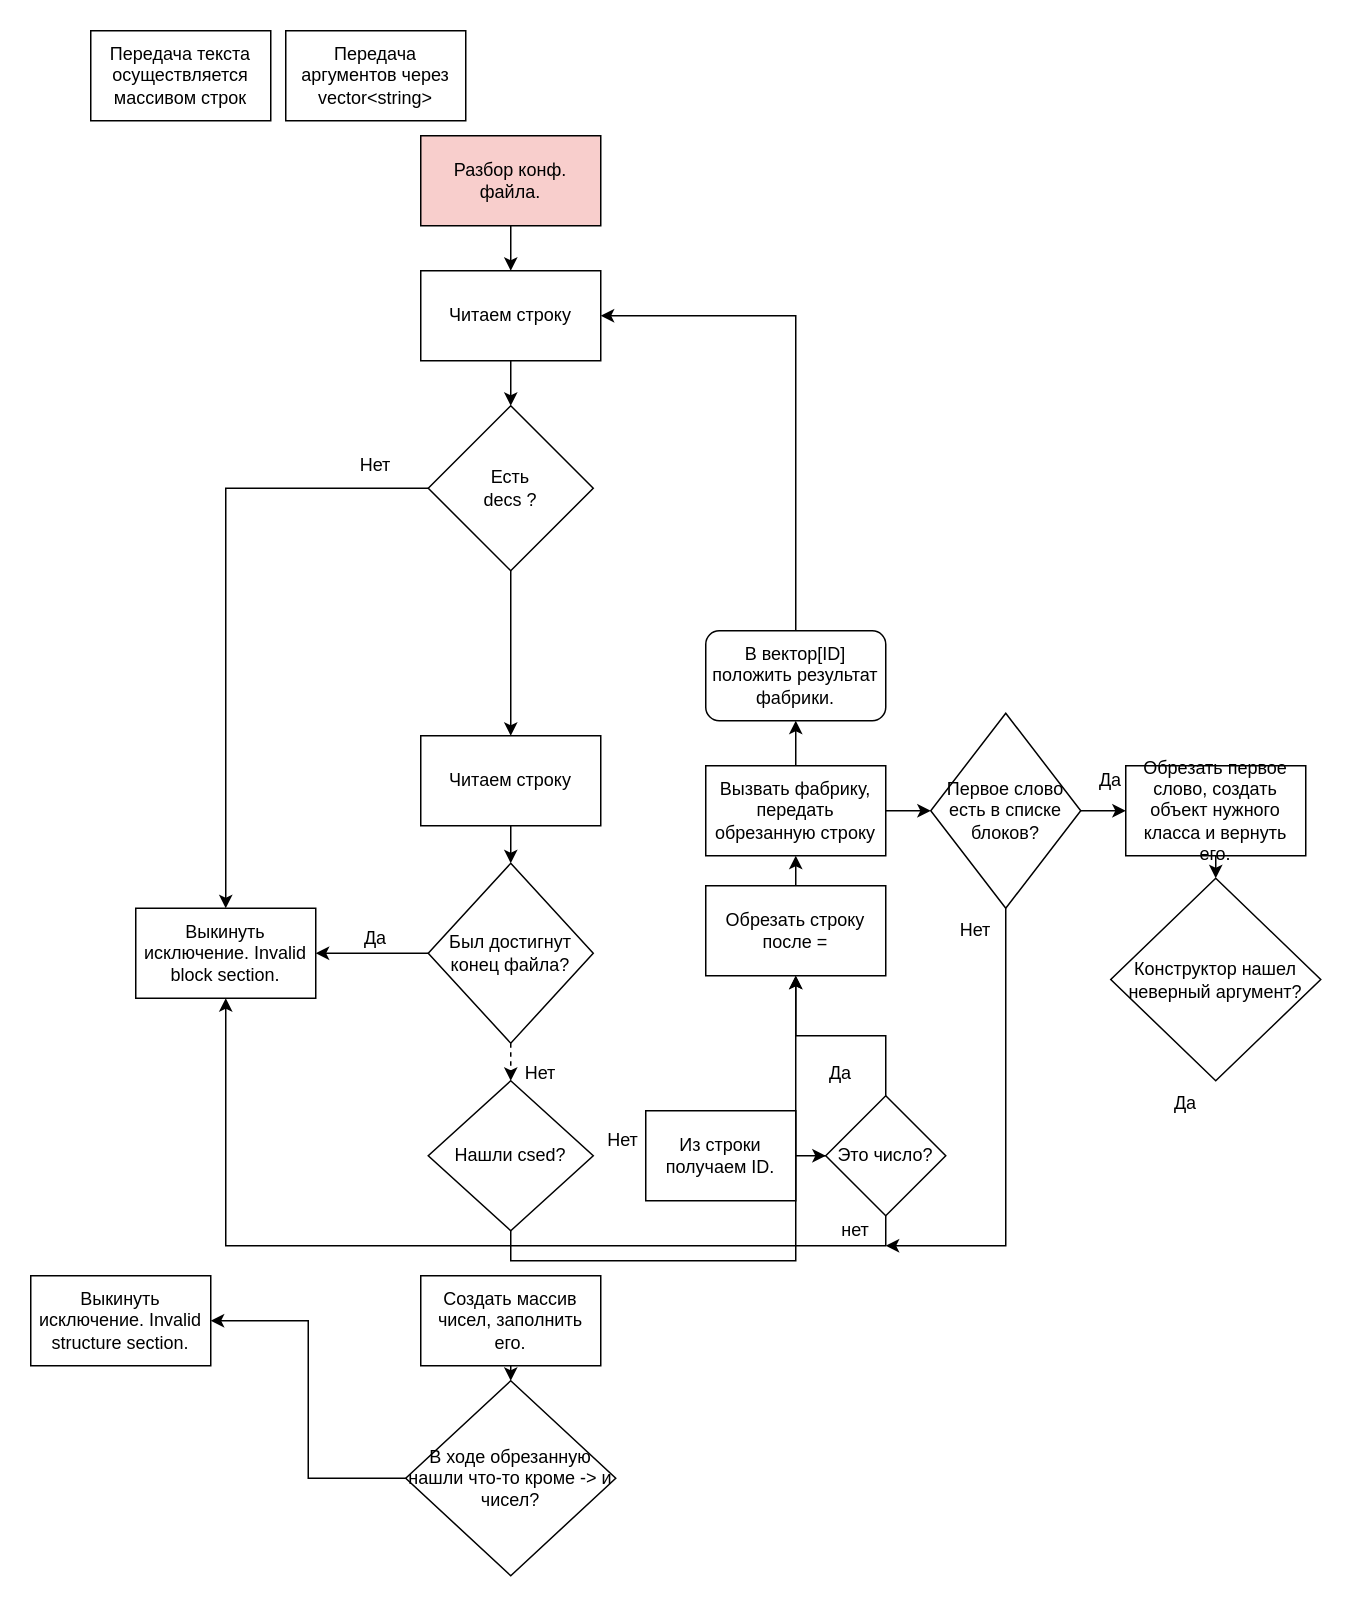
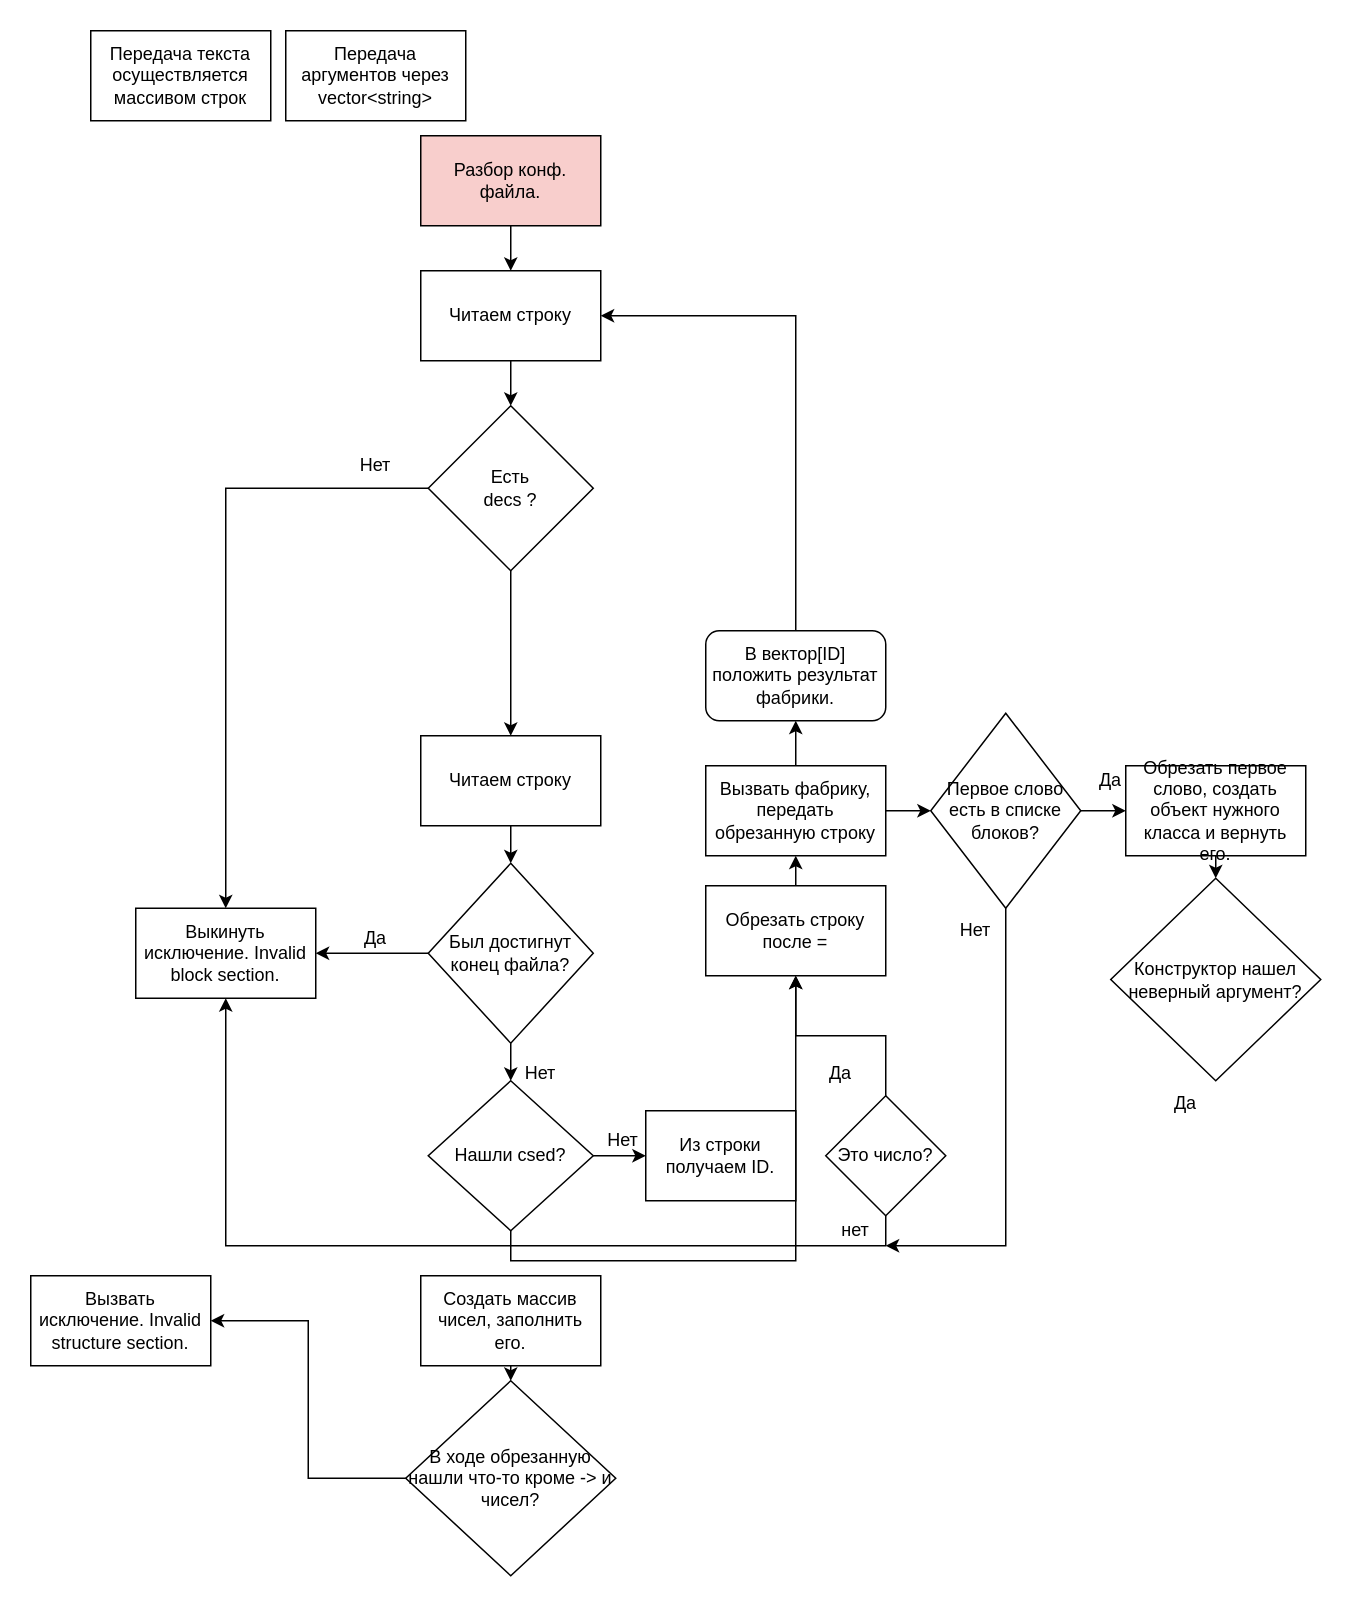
edge "Был достигнут конец файла?" -> "Нашли csed?": style dashed -> solid
edge "Нашли csed?" -> "Из строки получаем ID.": added
edge "Из строки получаем ID." -> "Это число?": removed
node "Выкинуть исключение. Invalid structure section.": label "Выкинуть исключение. Invalid structure section." -> "Вызвать исключение. Invalid structure section."
